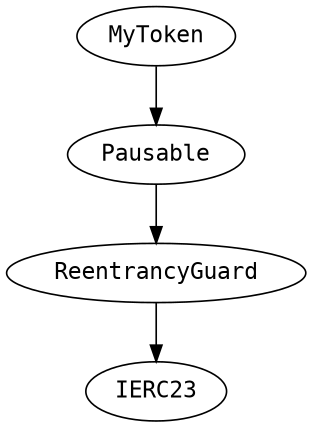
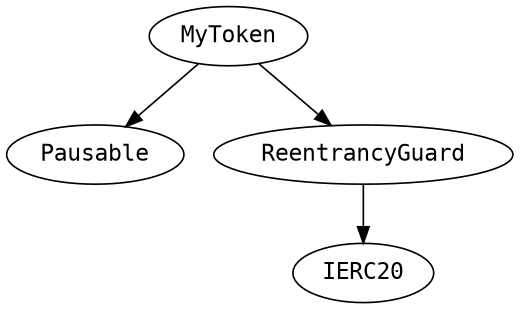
edge "Pausable" -> "ReentrancyGuard": now "MyToken" -> "ReentrancyGuard"
node "IERC23": label "IERC23" -> "IERC20"
